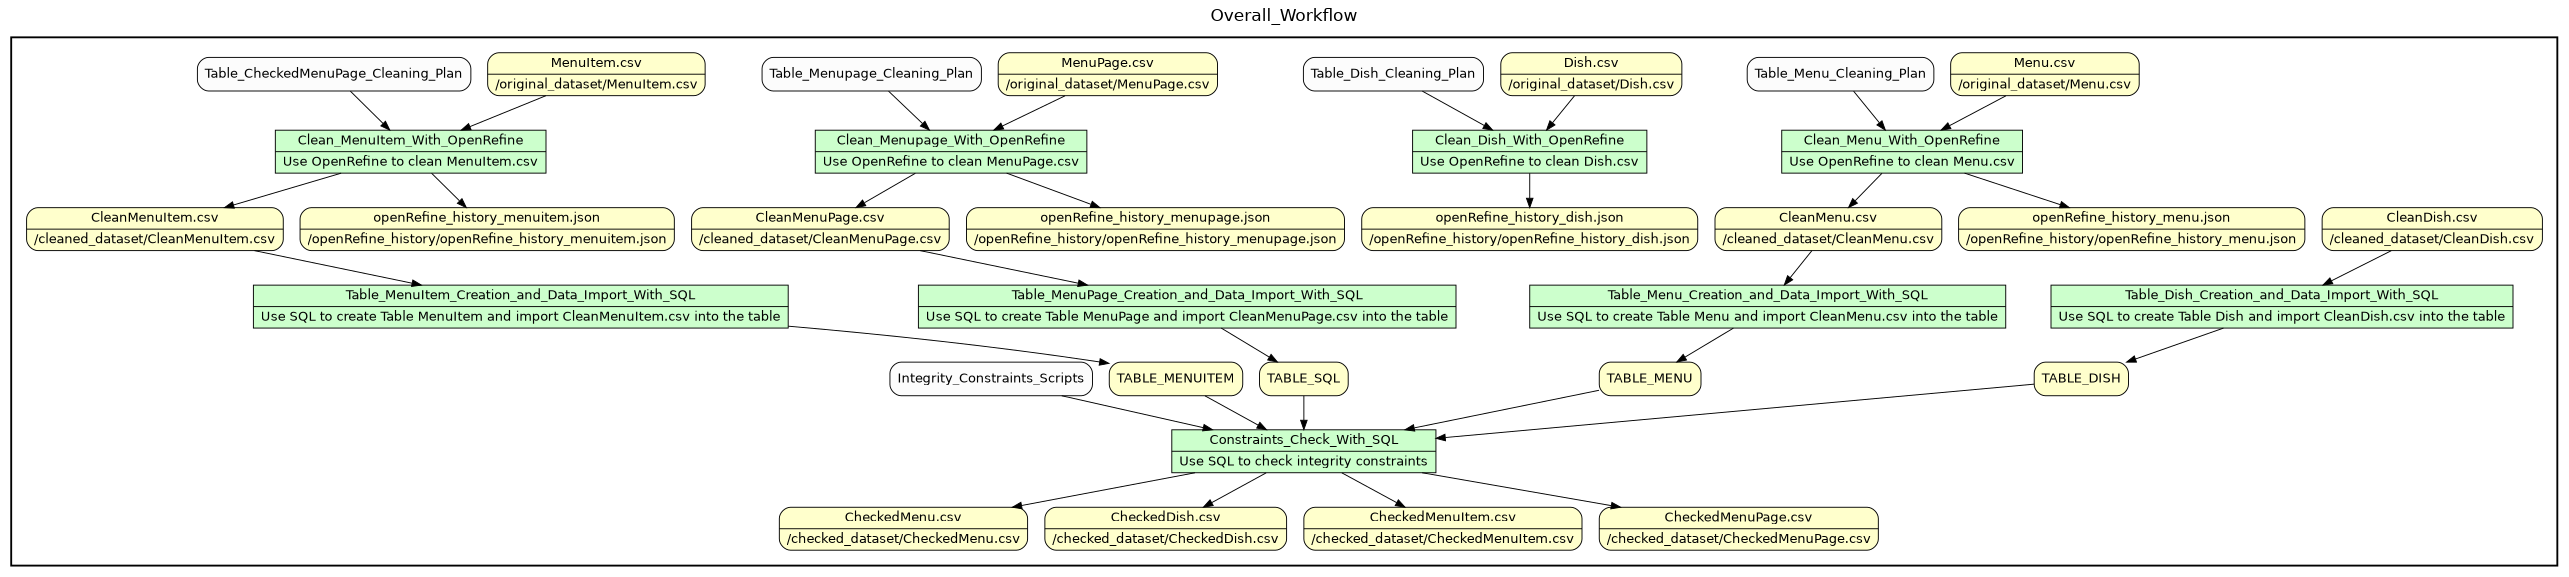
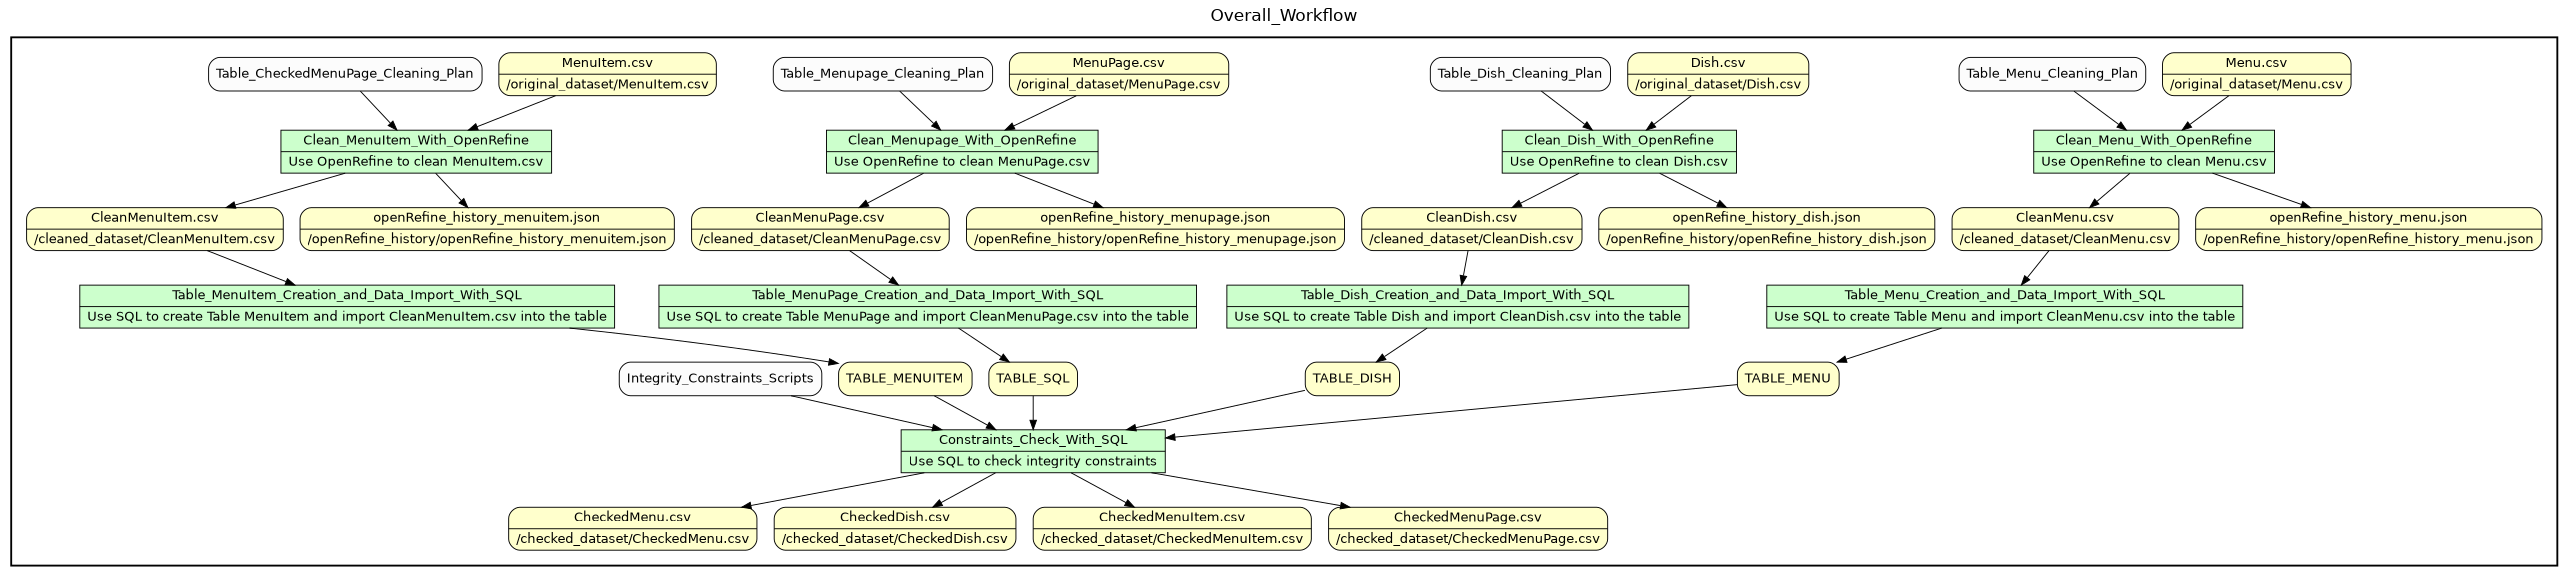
edge "Clean_Dish_With_OpenRefine" -> "CleanDish.csv": added
